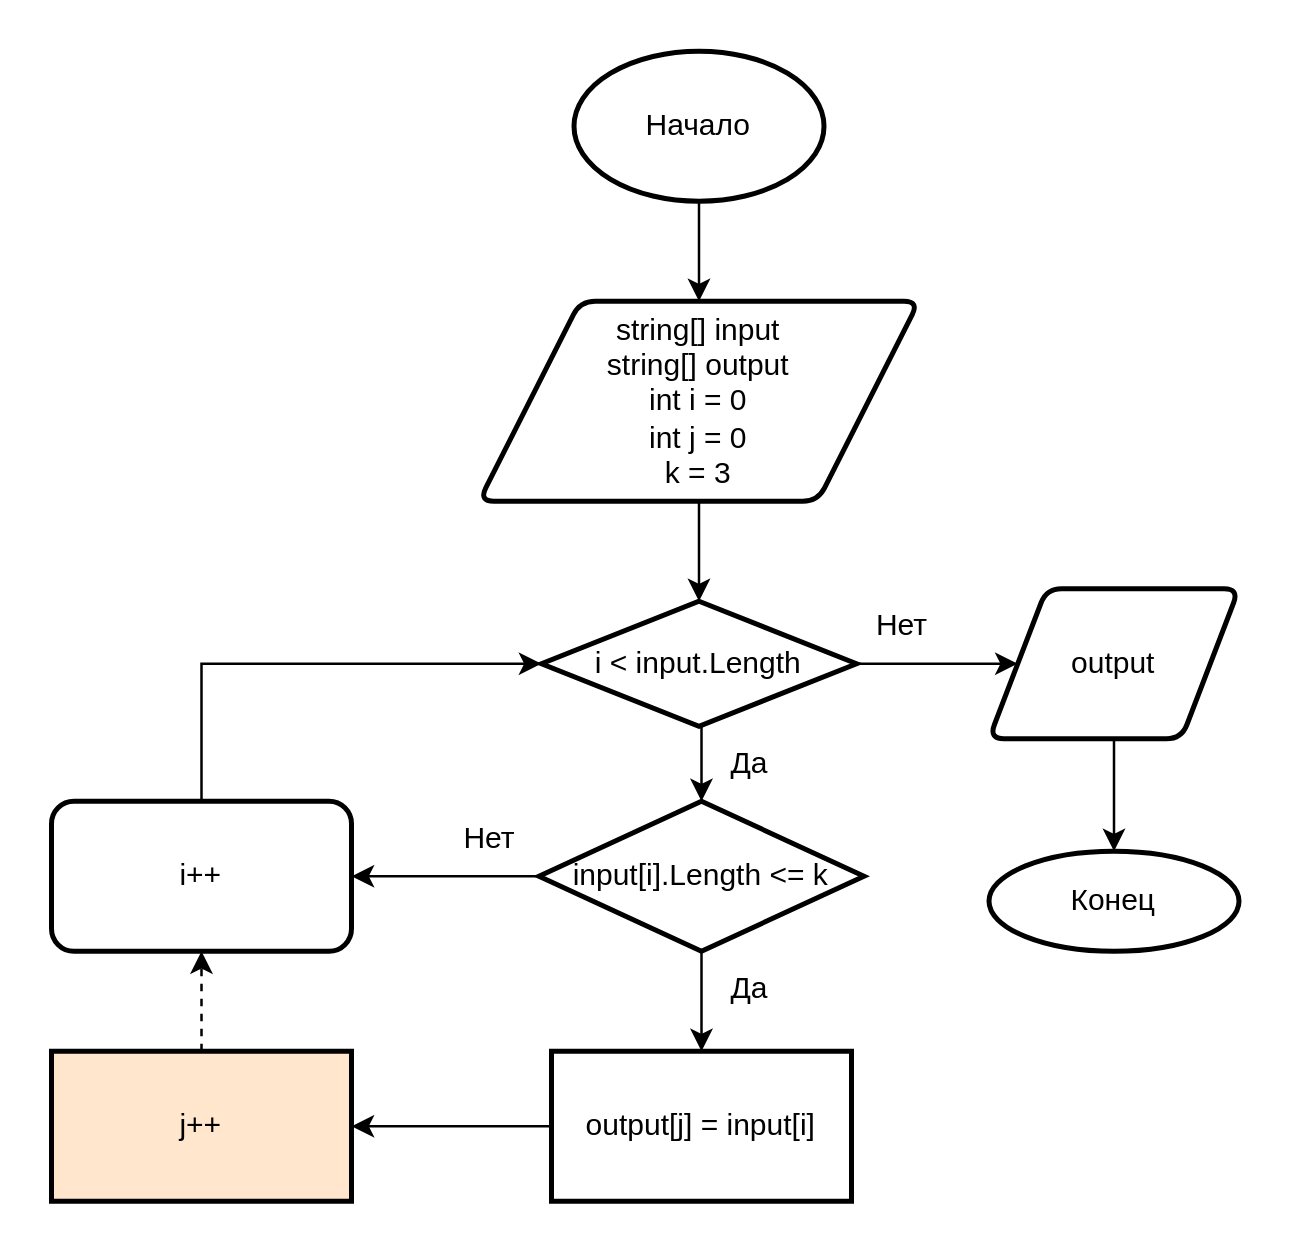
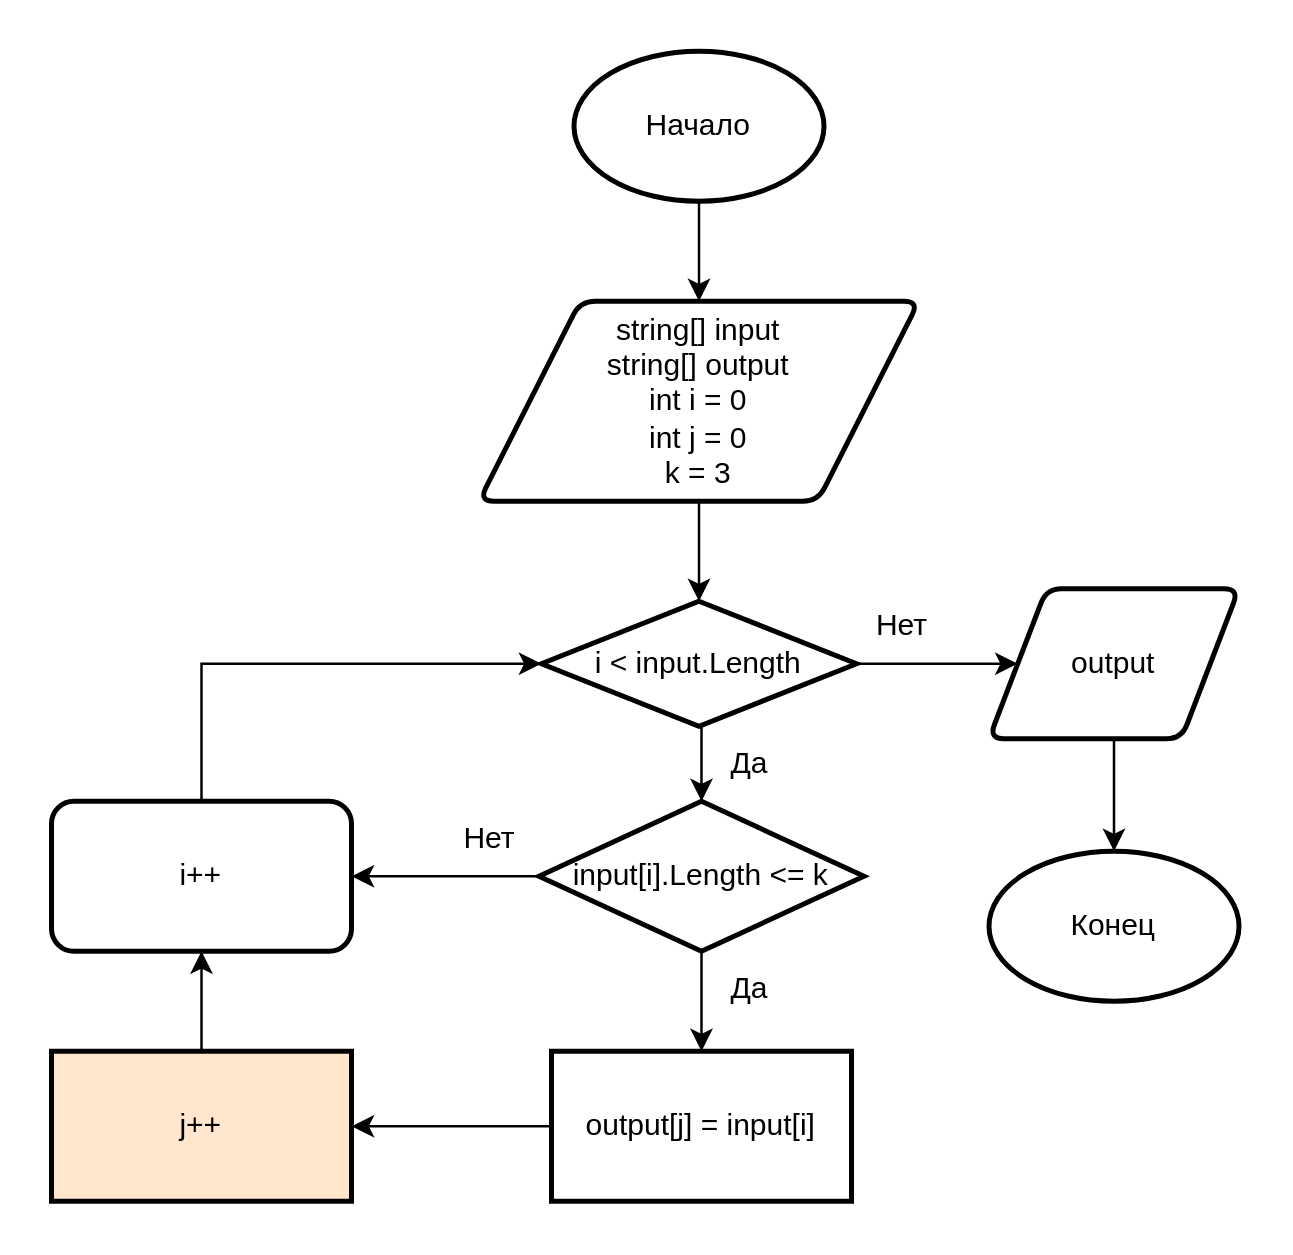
node "Конец": size 250x100 -> 250x150
edge "j++" -> "i++": style dashed -> solid
